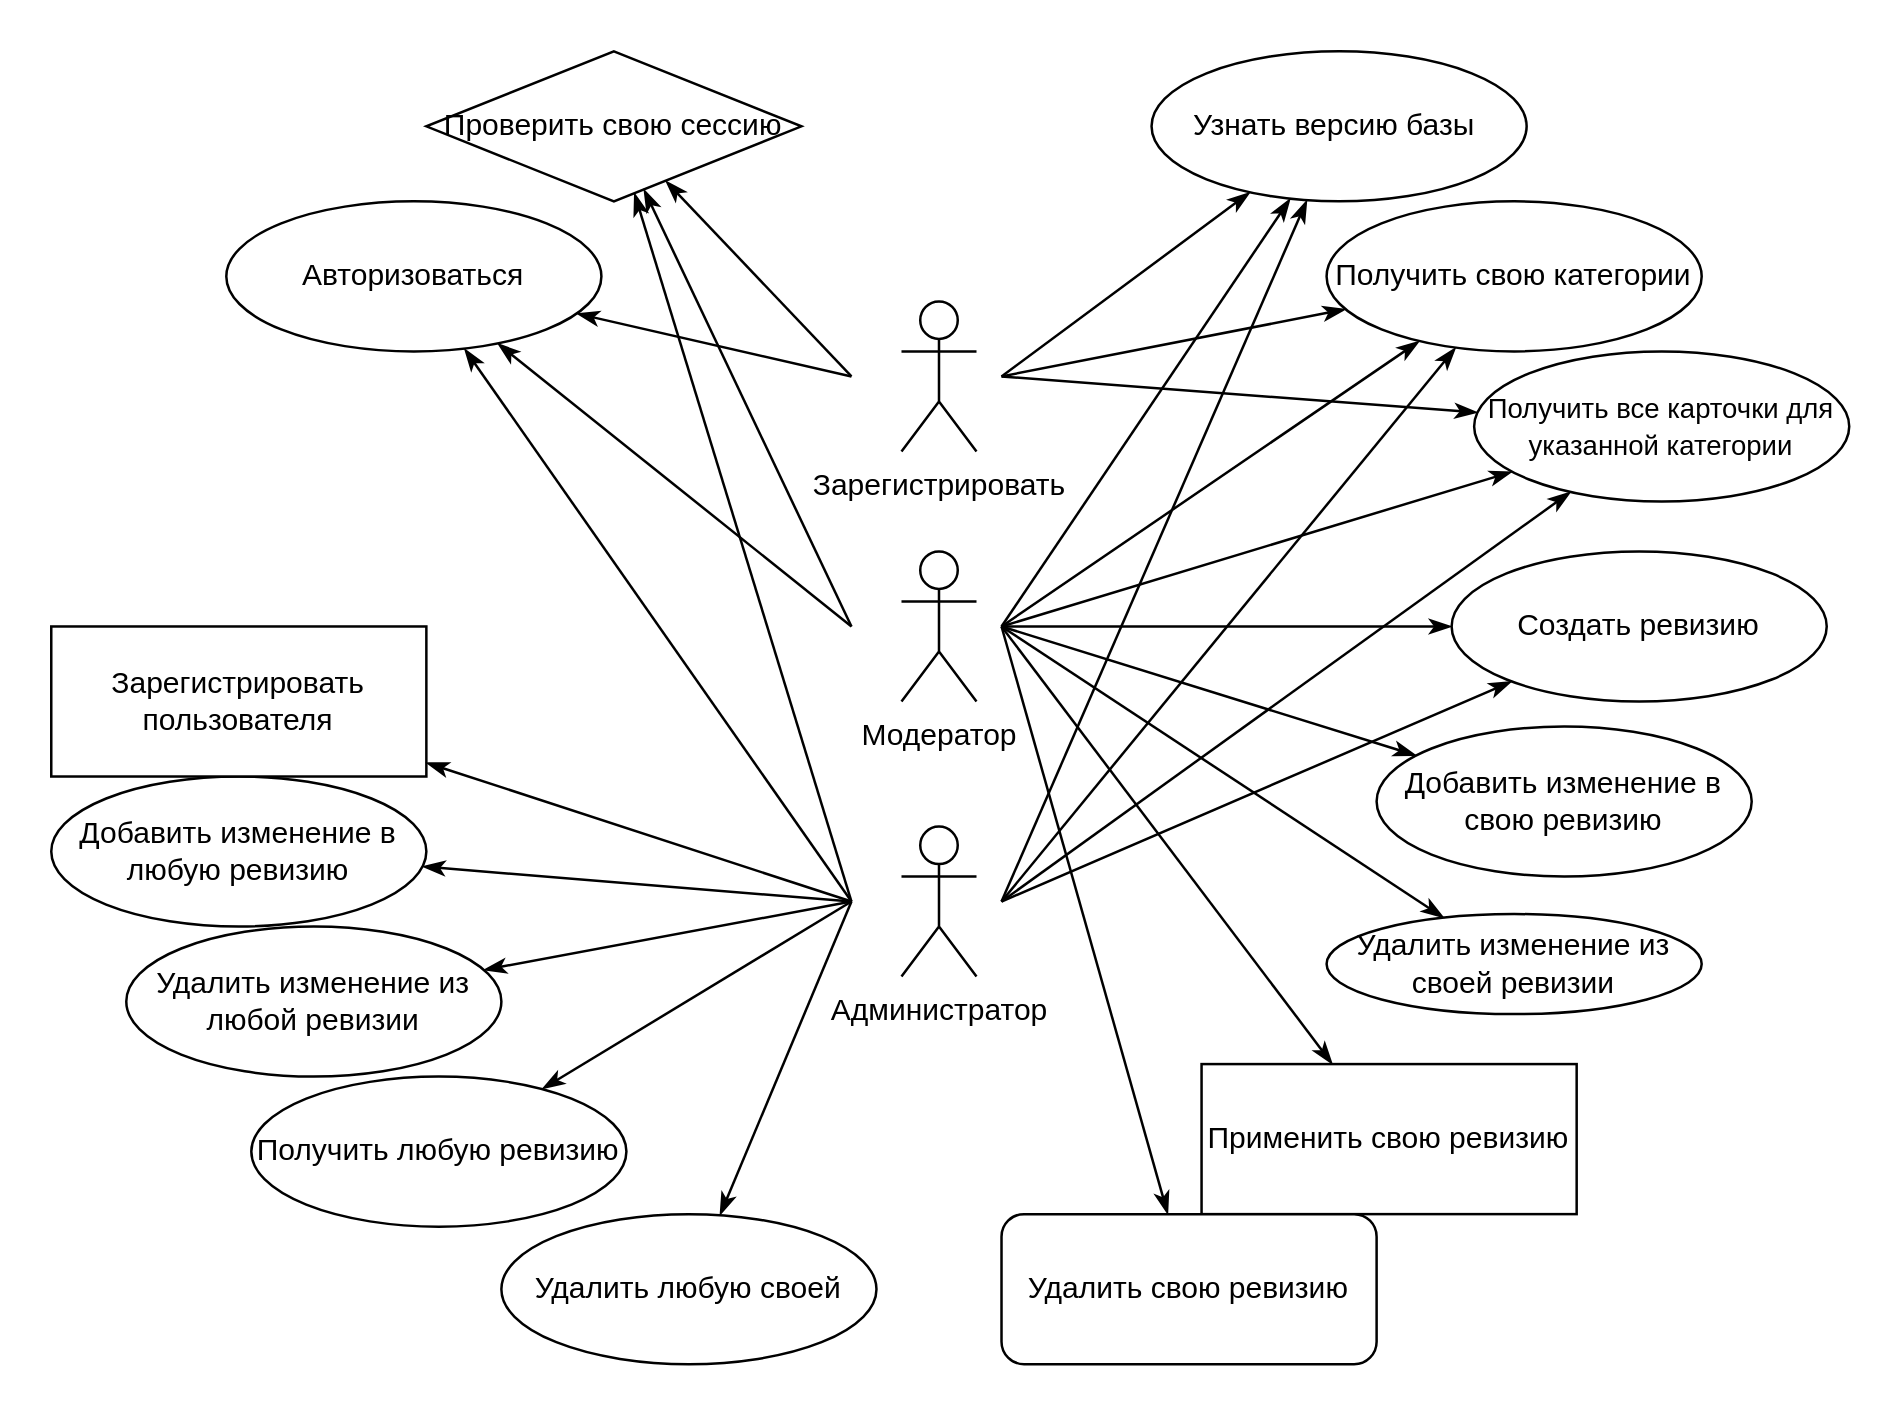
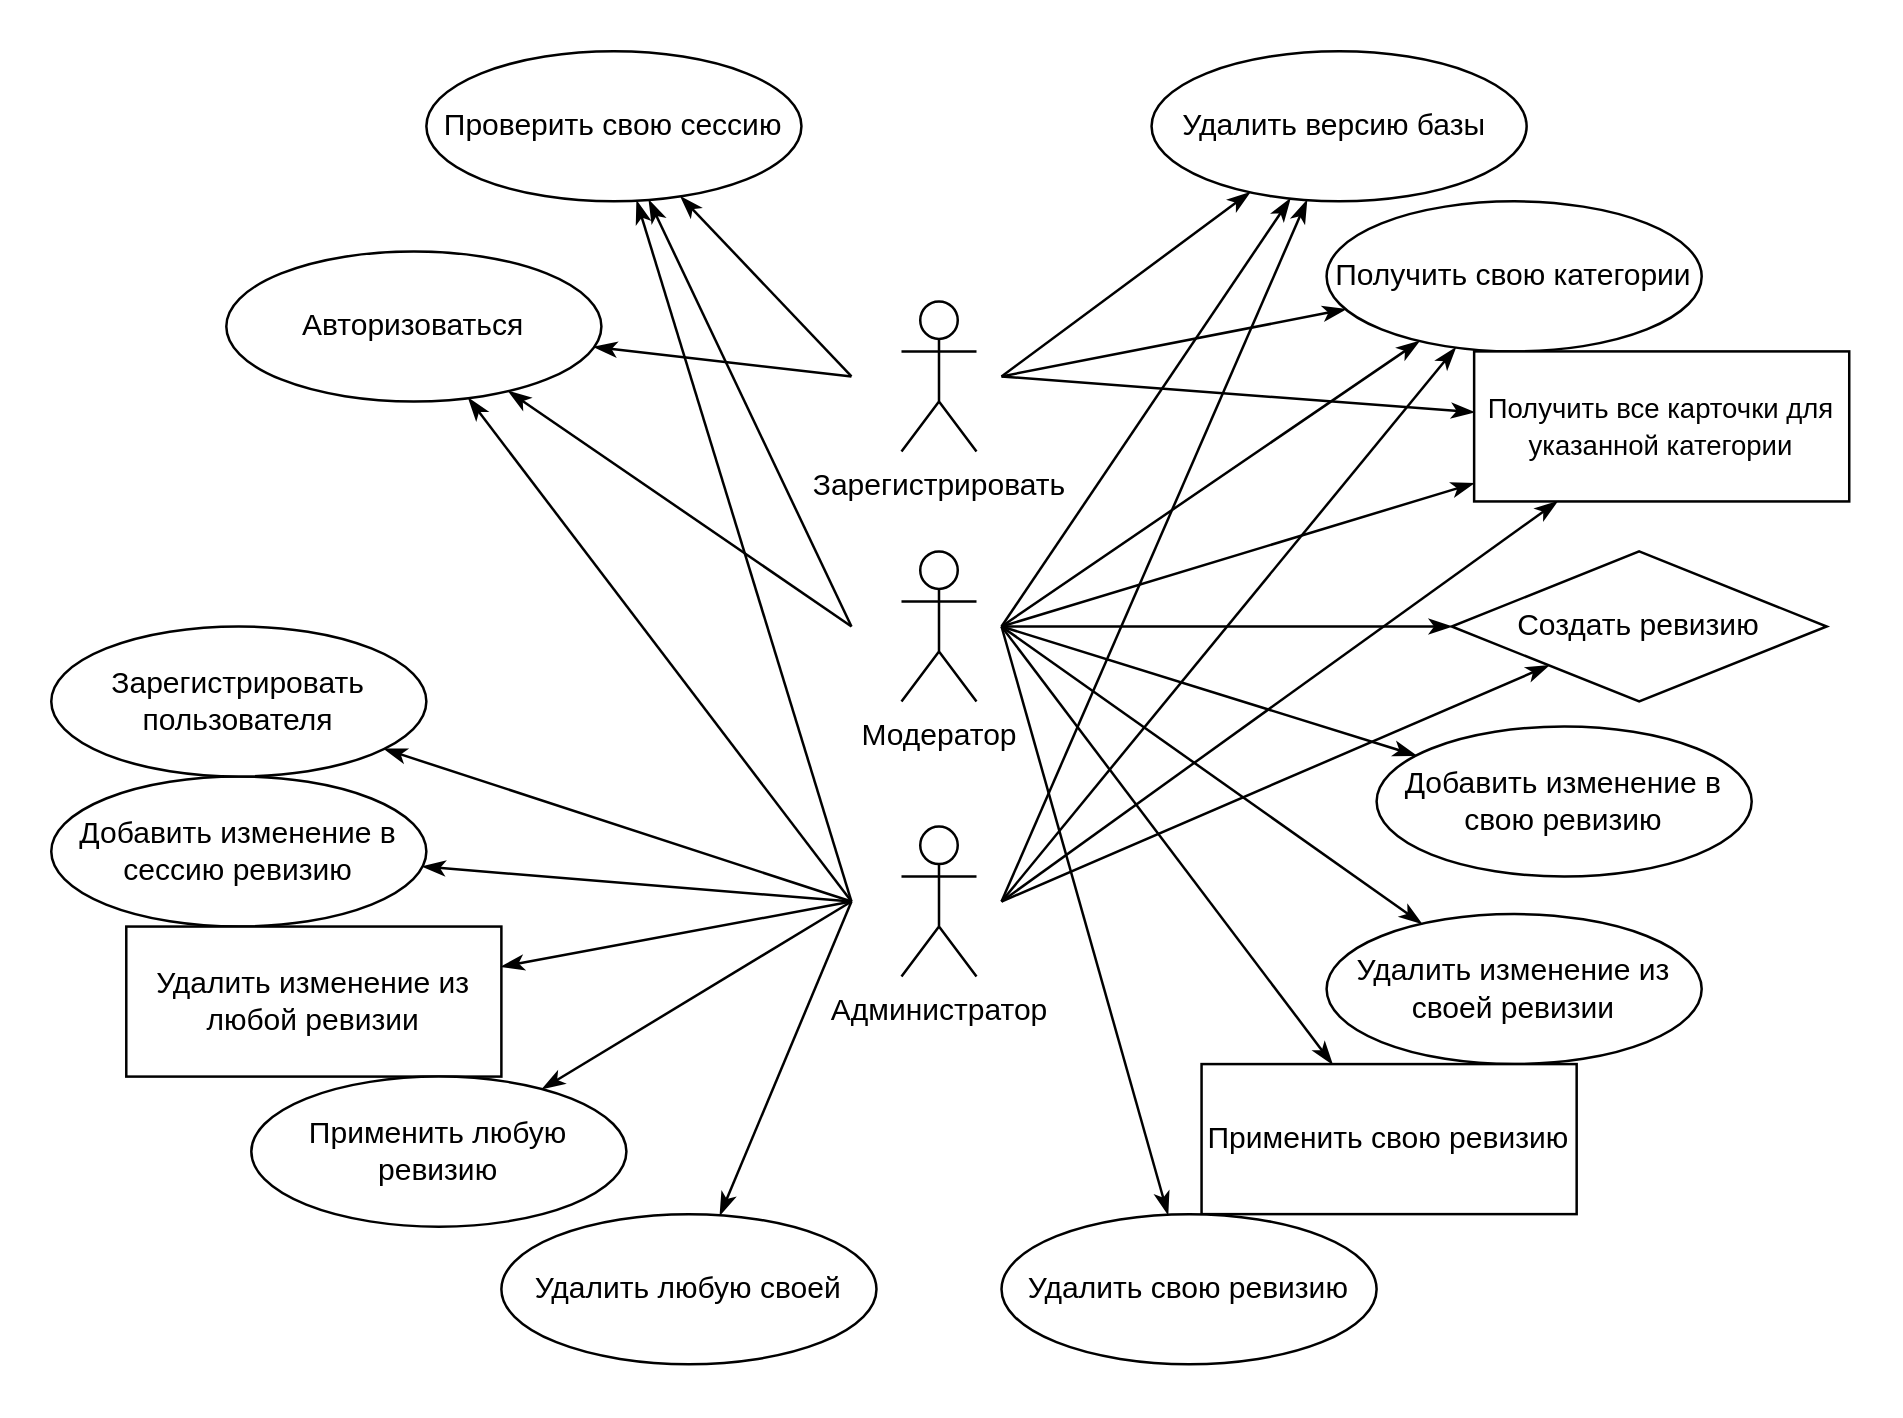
node "Проверить свою сессию": shape diamond -> ellipse
node "Узнать версию базы": label "Узнать версию базы" -> "Удалить версию базы"
node "Авторизоваться": moved (414, 276) -> (414, 326)
node "Получить все карточки для указанной категории": shape ellipse -> rectangle
node "Создать ревизию": shape ellipse -> diamond
node "Зарегистрировать пользователя": shape rectangle -> ellipse
node "Добавить изменение в любую ревизию": label "Добавить изменение в любую ревизию" -> "Добавить изменение в сессию ревизию"
node "Удалить изменение из своей ревизии": size 375x100 -> 375x150
node "Удалить изменение из любой ревизии": shape ellipse -> rectangle
node "Получить любую ревизию": label "Получить любую ревизию" -> "Применить любую ревизию"
node "Удалить свою ревизию": shape rounded rectangle -> ellipse
